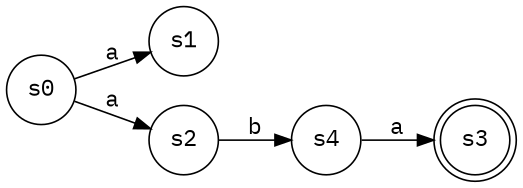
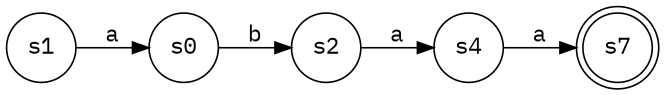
edge "s0" -> "s1": reversed
edge "s0" -> "s2": label "a" -> "b"
edge "s2" -> "s4": label "b" -> "a"
node "s3": label "s3" -> "s7"
